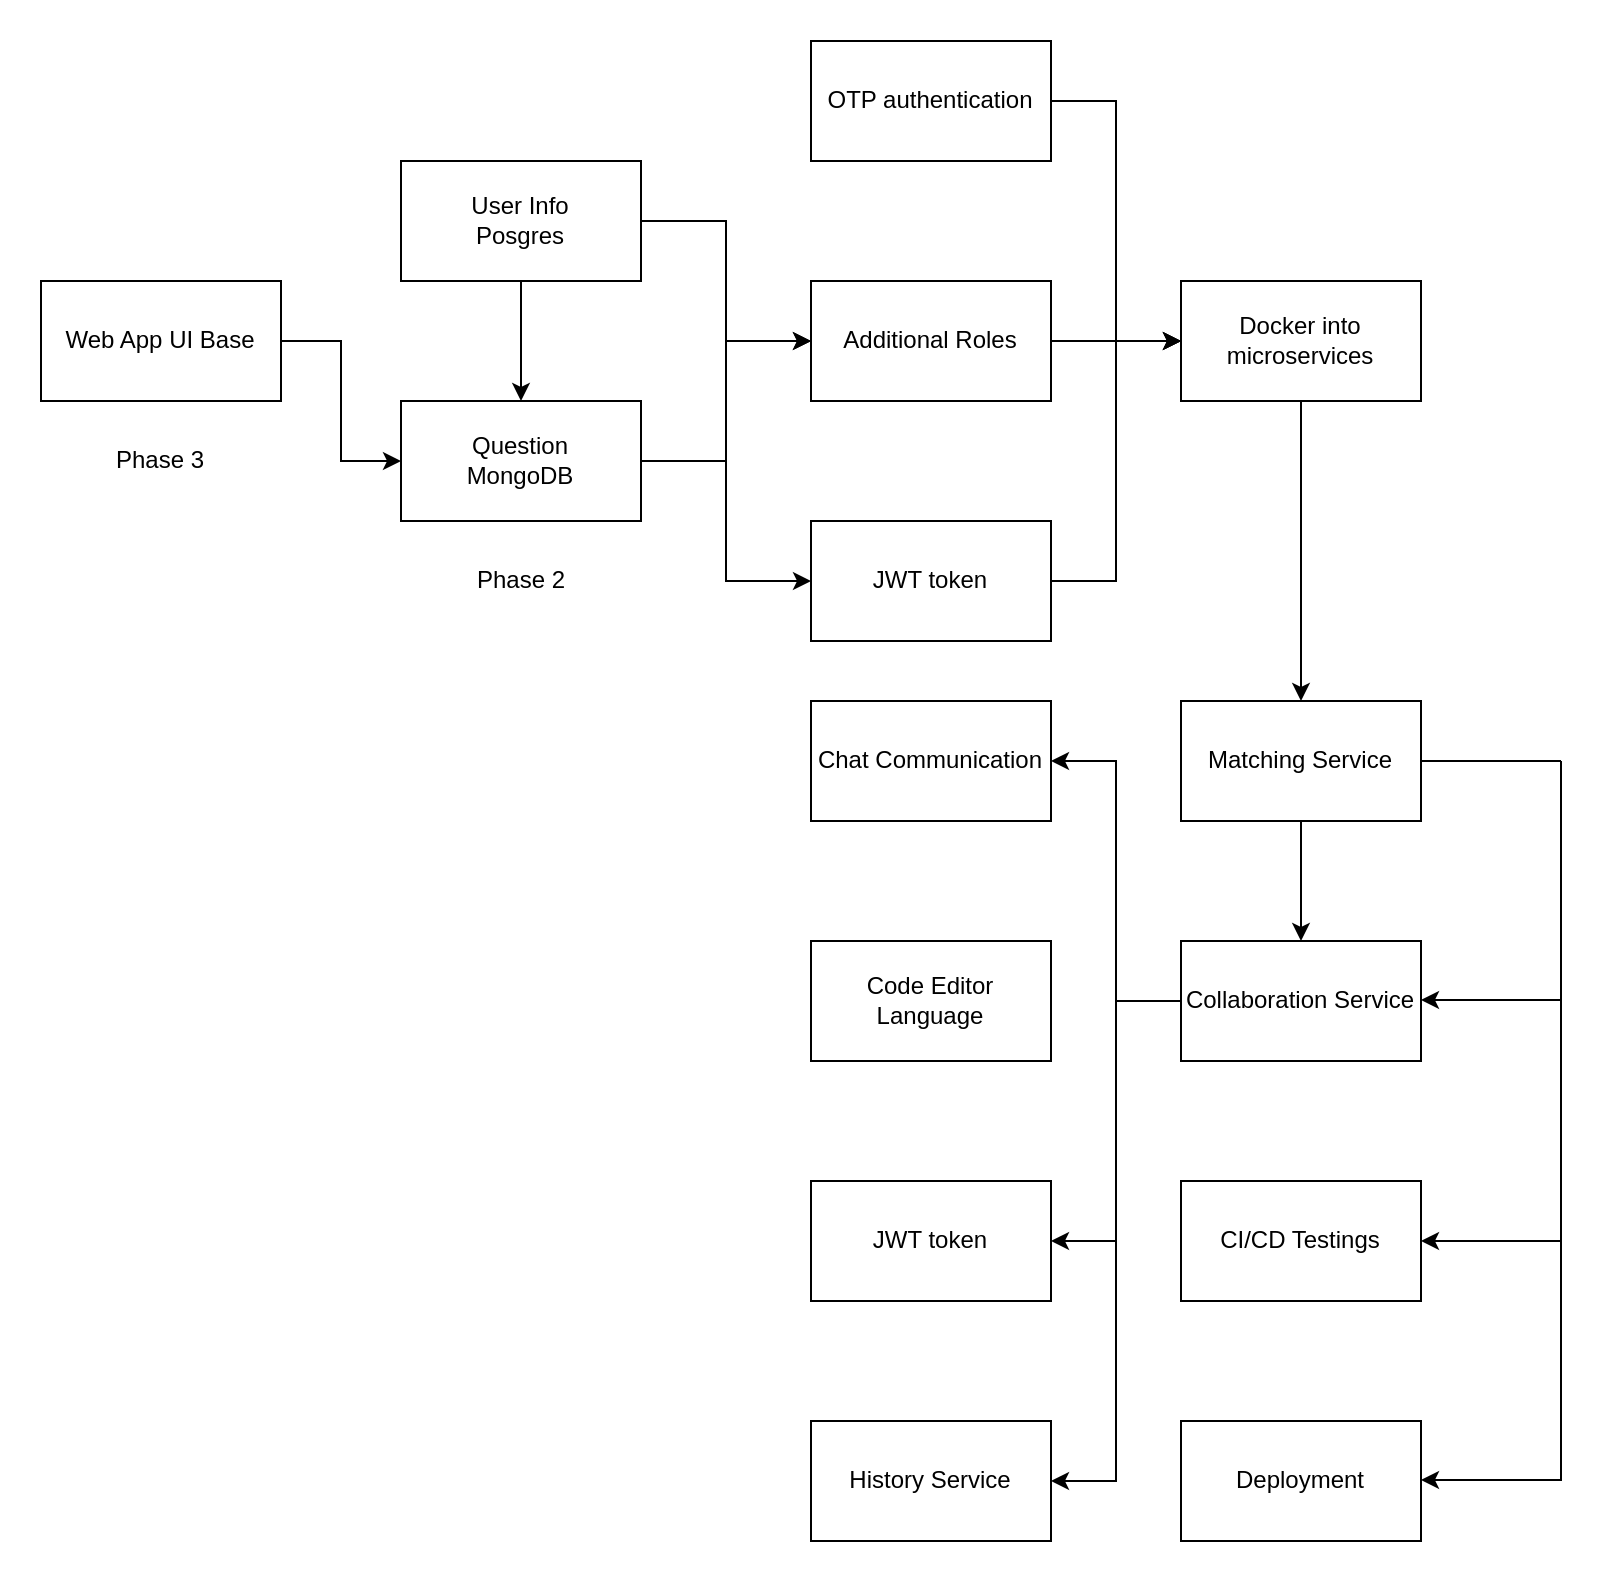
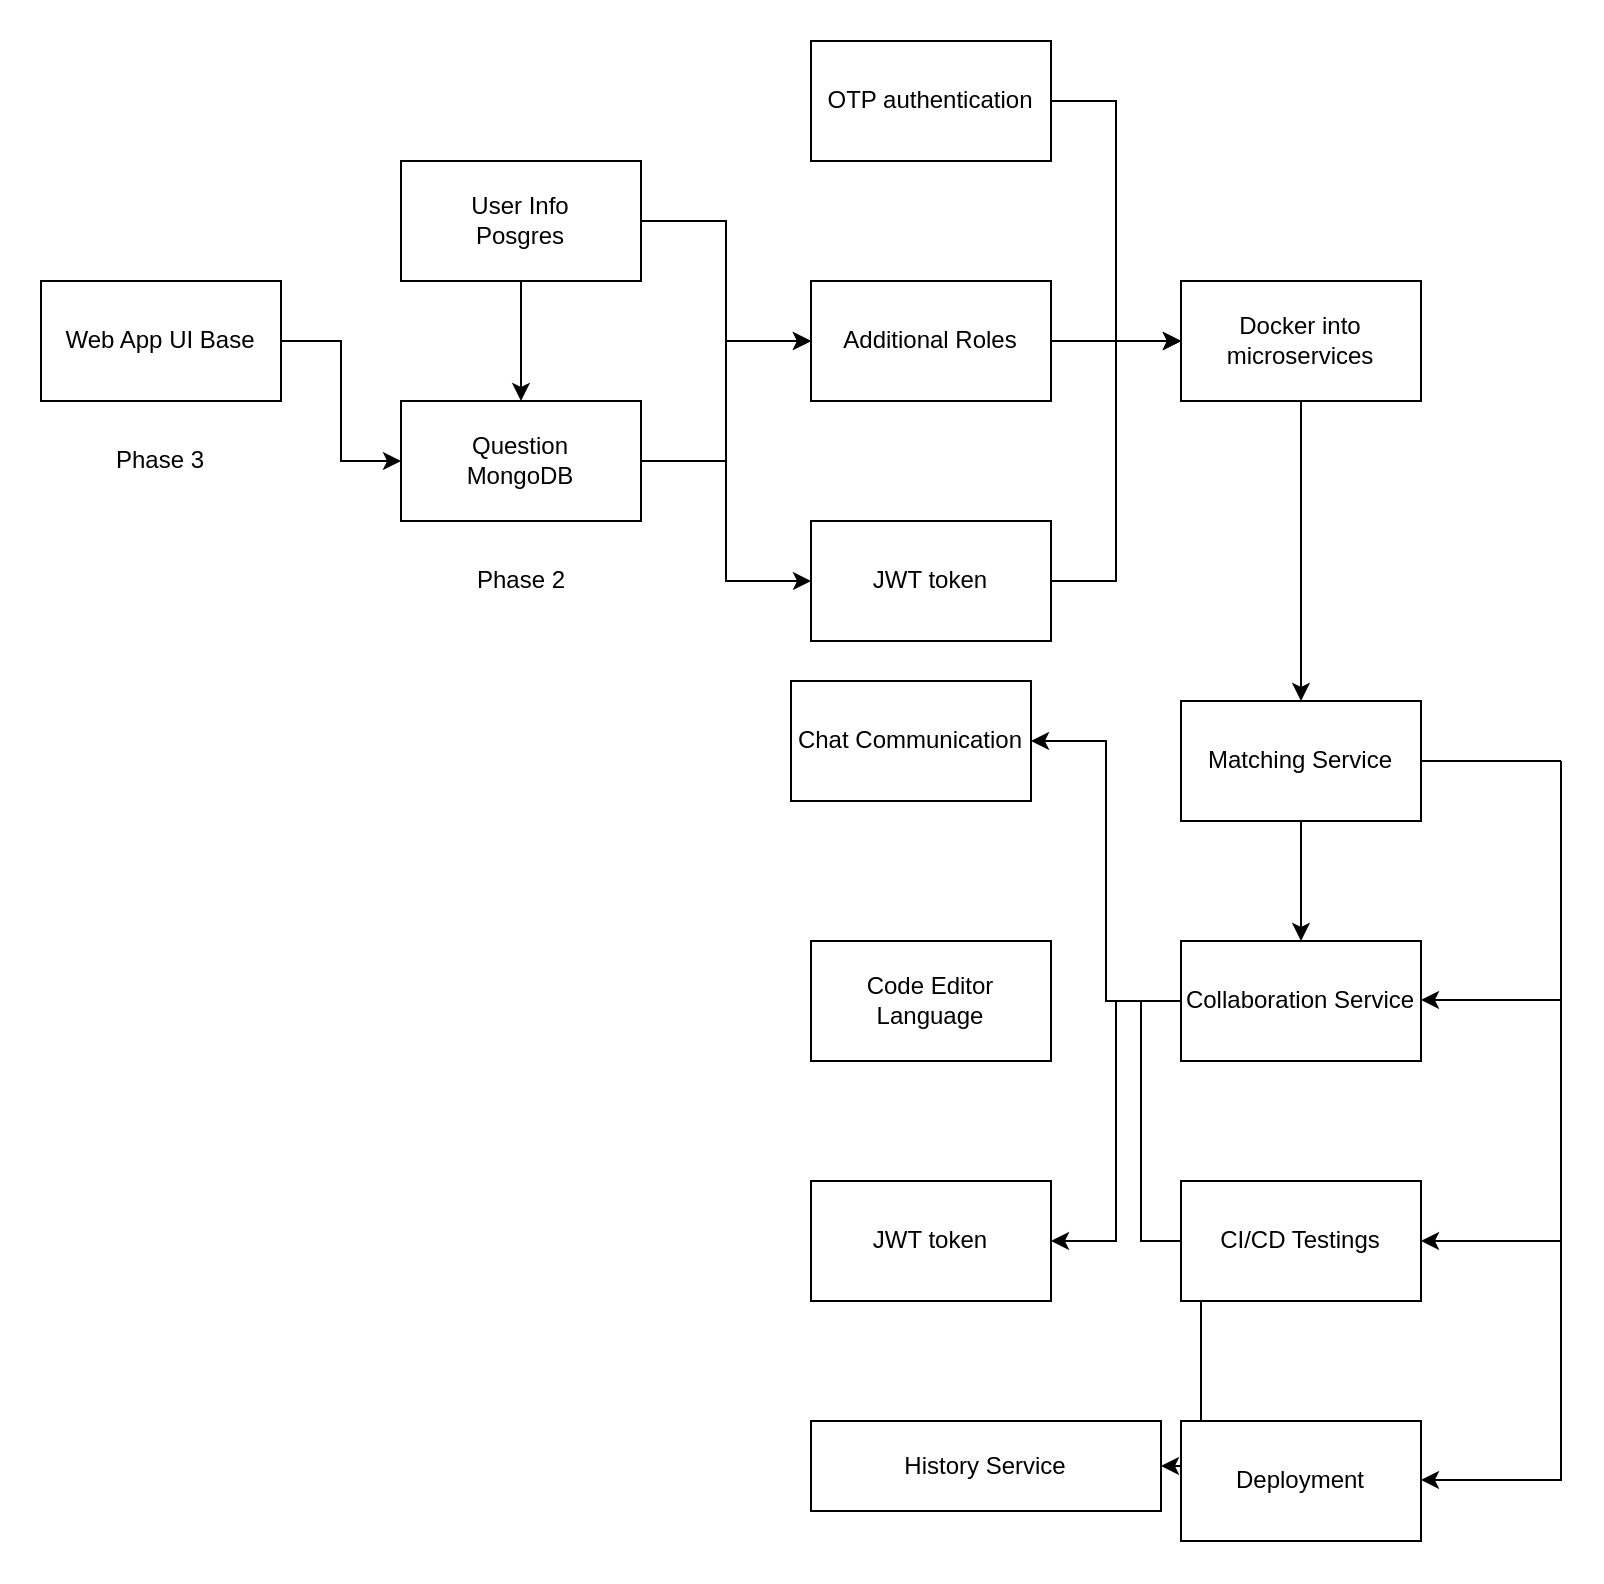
node "Chat Communication": moved (931, 761) -> (911, 741)
node "History Service": size 240x120 -> 350x90
